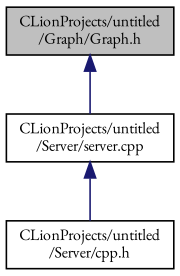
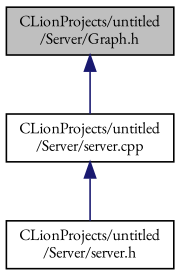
node "CLionProjects/untitled /Graph/Graph.h": label "CLionProjects/untitled /Graph/Graph.h" -> "CLionProjects/untitled /Server/Graph.h"
node "CLionProjects/untitled /Server/cpp.h": label "CLionProjects/untitled /Server/cpp.h" -> "CLionProjects/untitled /Server/server.h"
